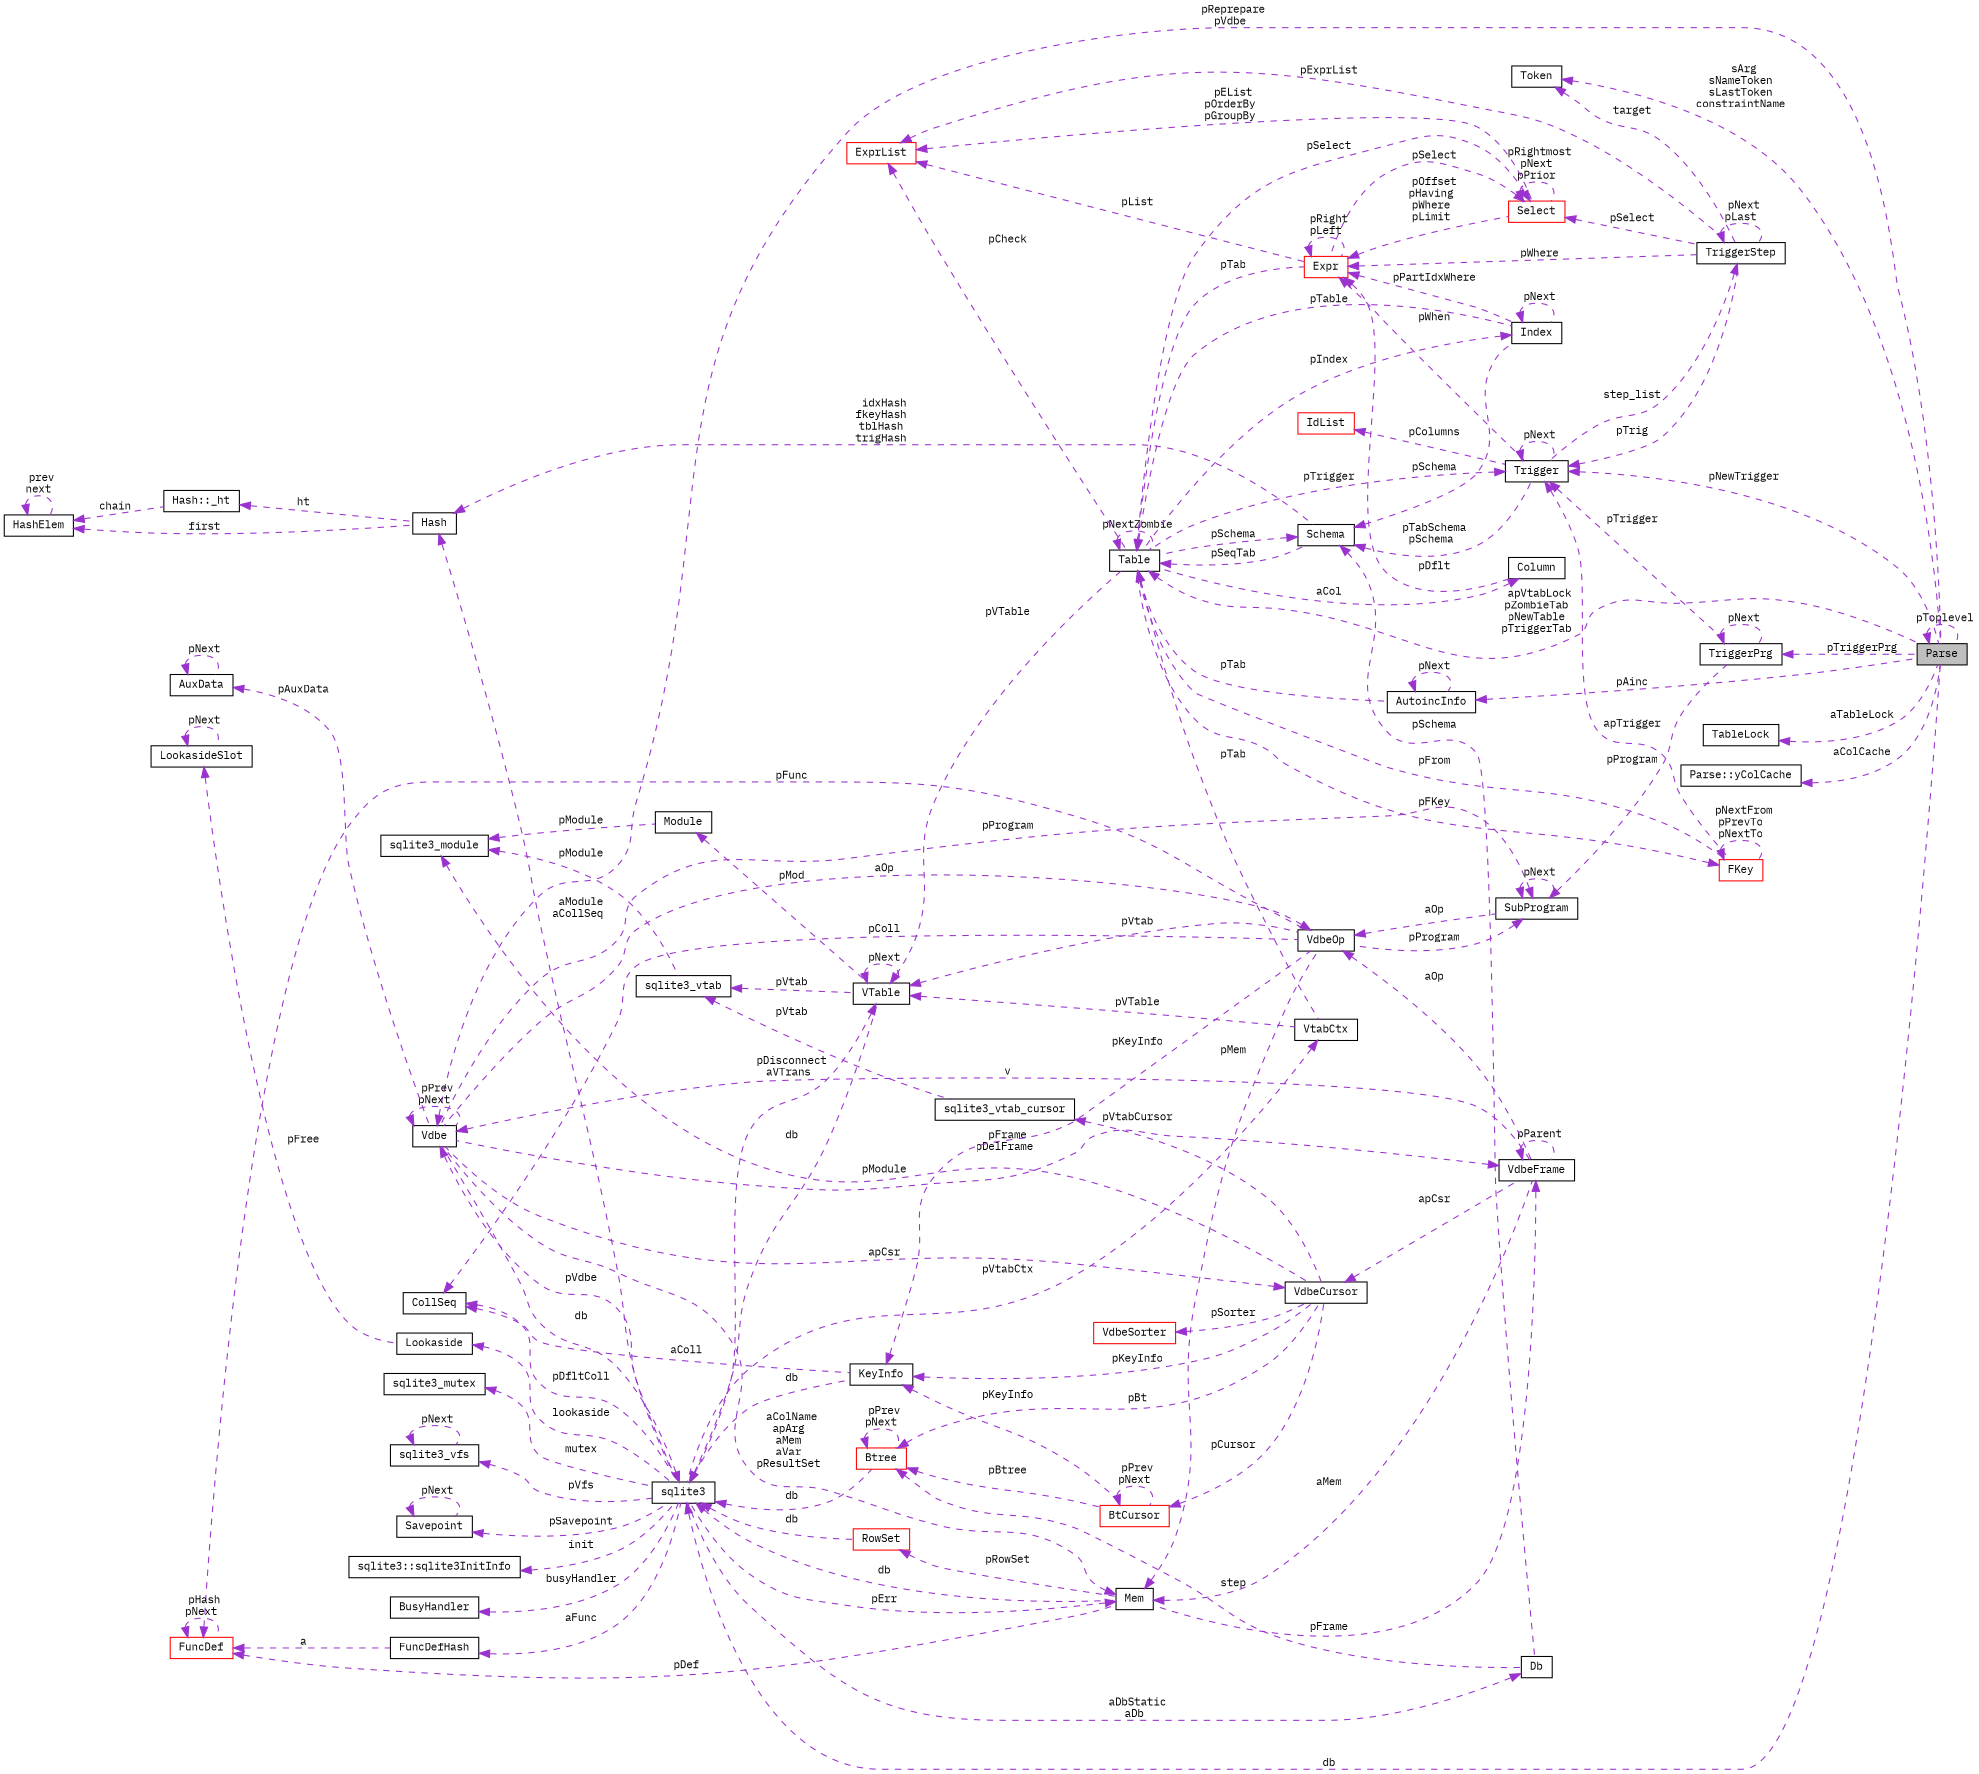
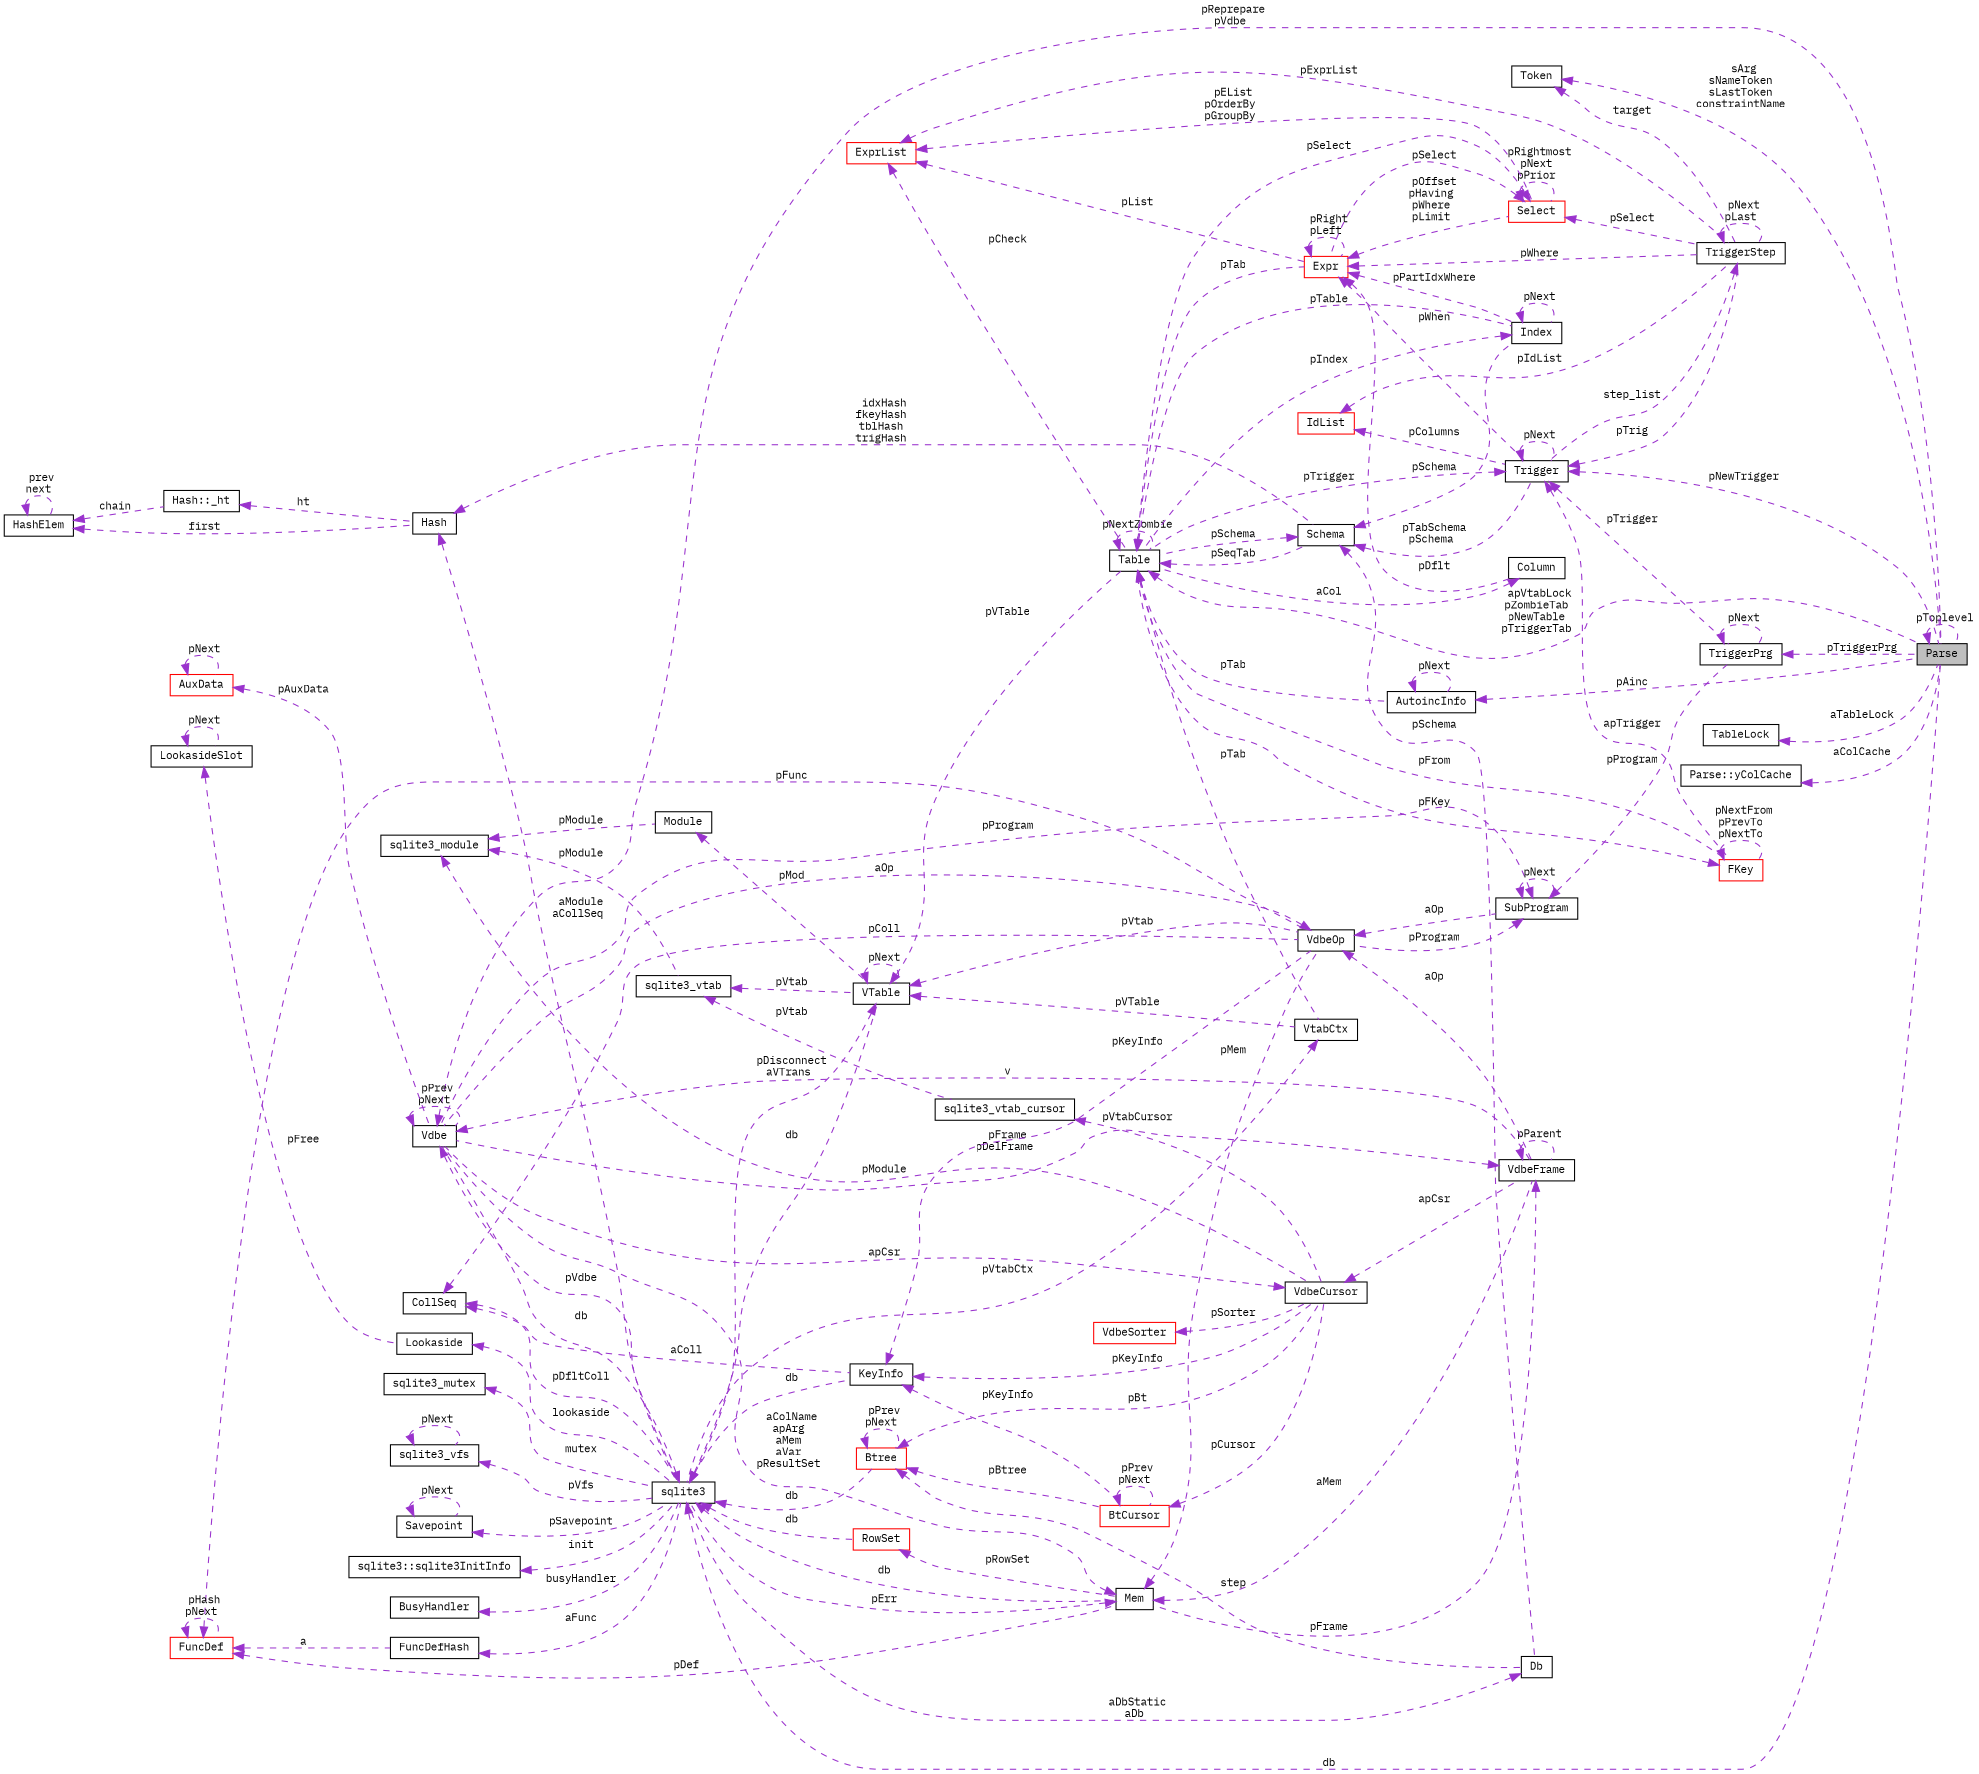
edge "TriggerStep" -> "IdList": added, label "pIdList"
node "AuxData": color black -> red
